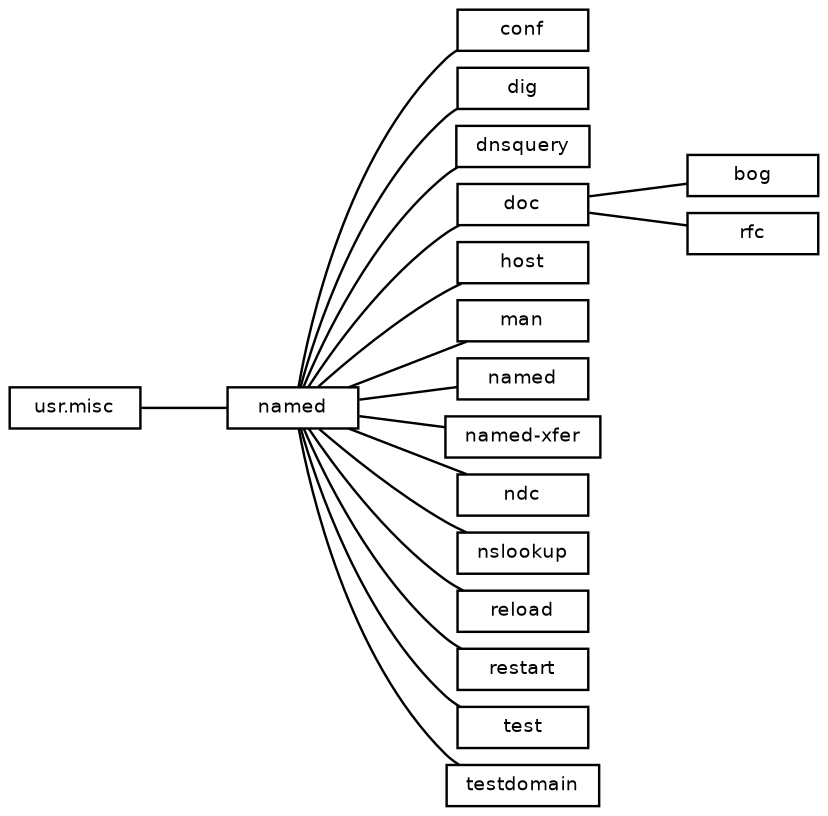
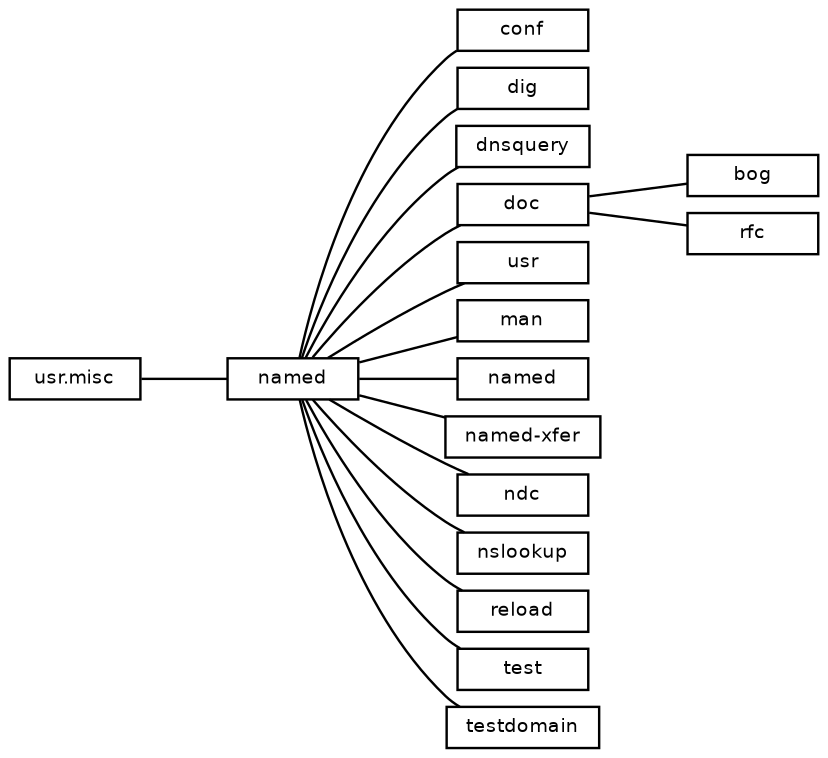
node "host": label "host" -> "usr"
node "restart": removed
